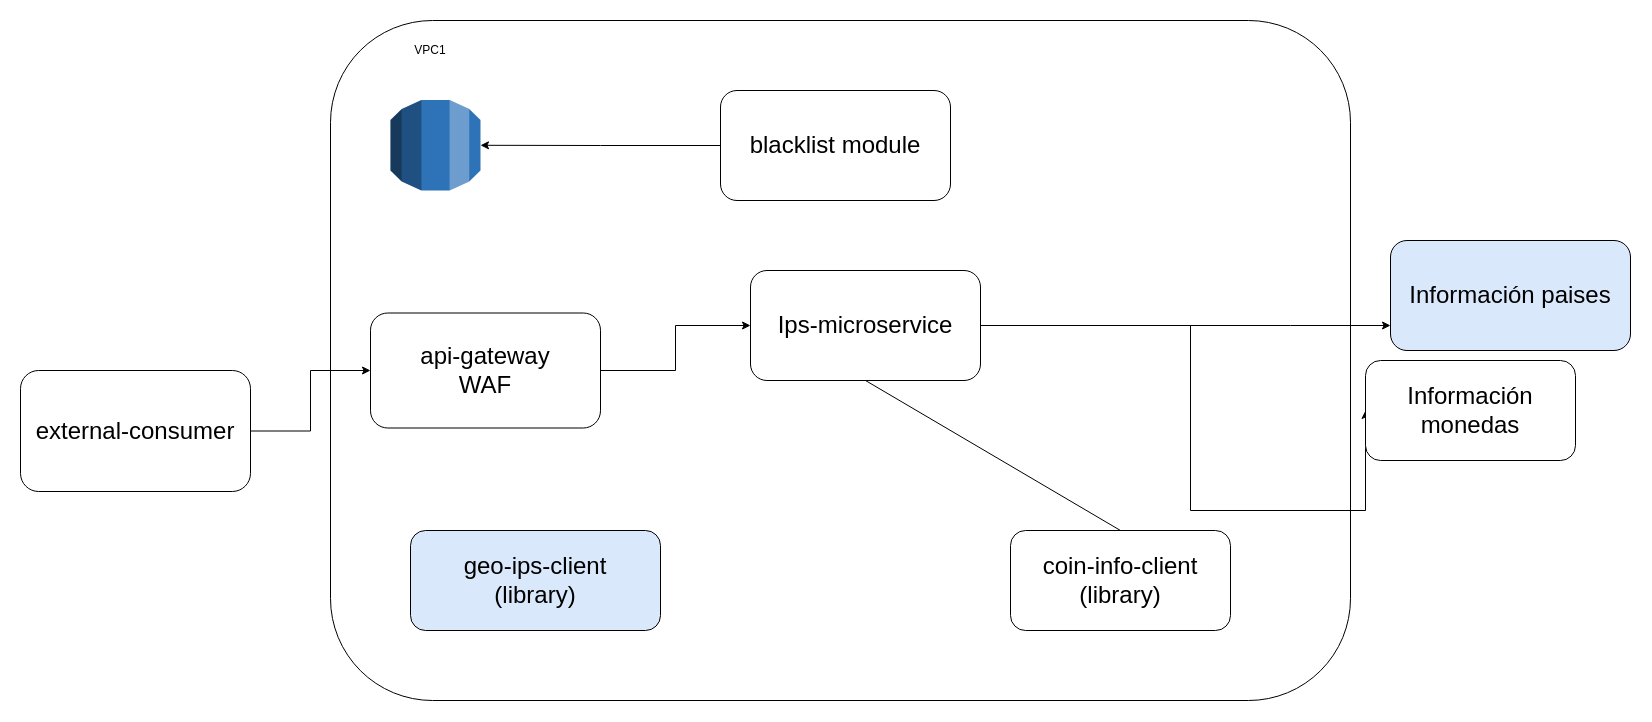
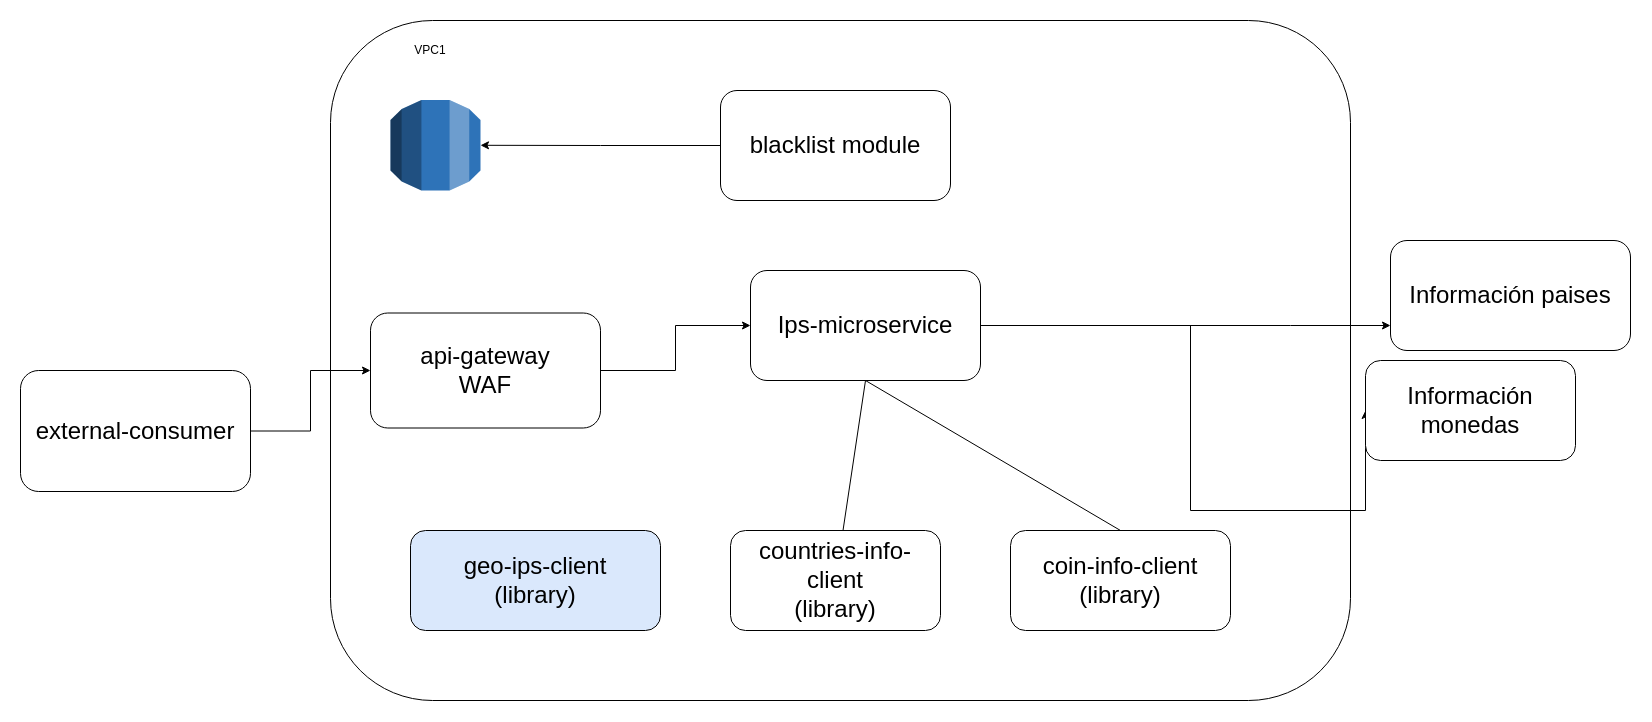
node "Información paises": fillcolor #dae8fc -> #ffffff
edge "Ips-microservice" -- "countries-info-client (library)": added
node "countries-info-client (library)": added
